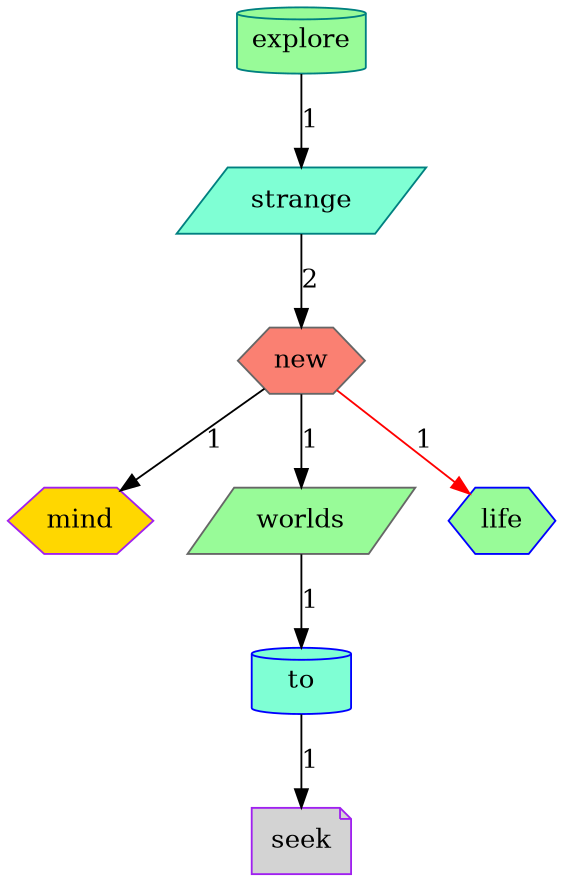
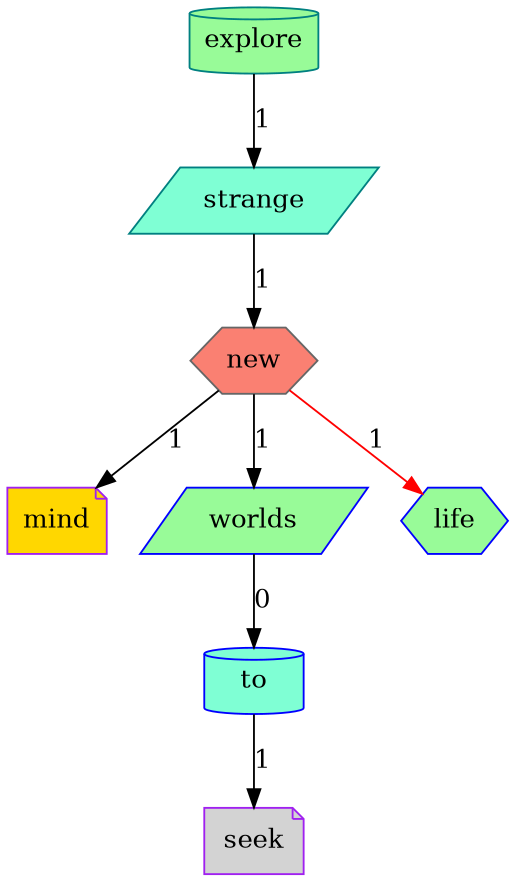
edge "strange" -> "new": label "2" -> "1"
node "mind": shape hexagon -> note
node "worlds": color gray40 -> blue
edge "worlds" -> "to": label "1" -> "0"
